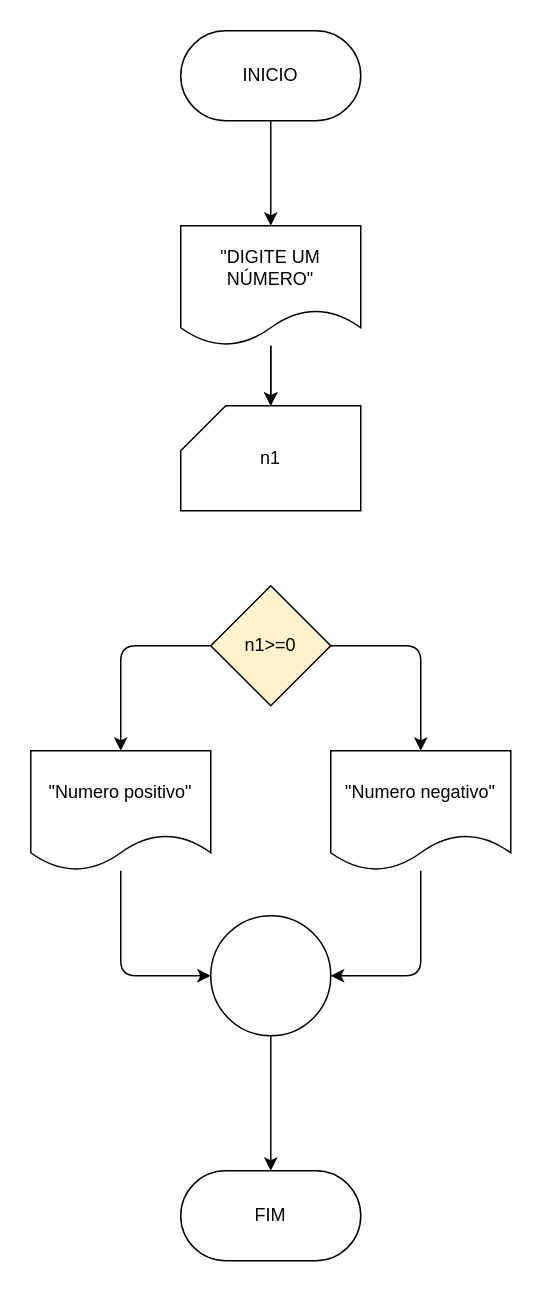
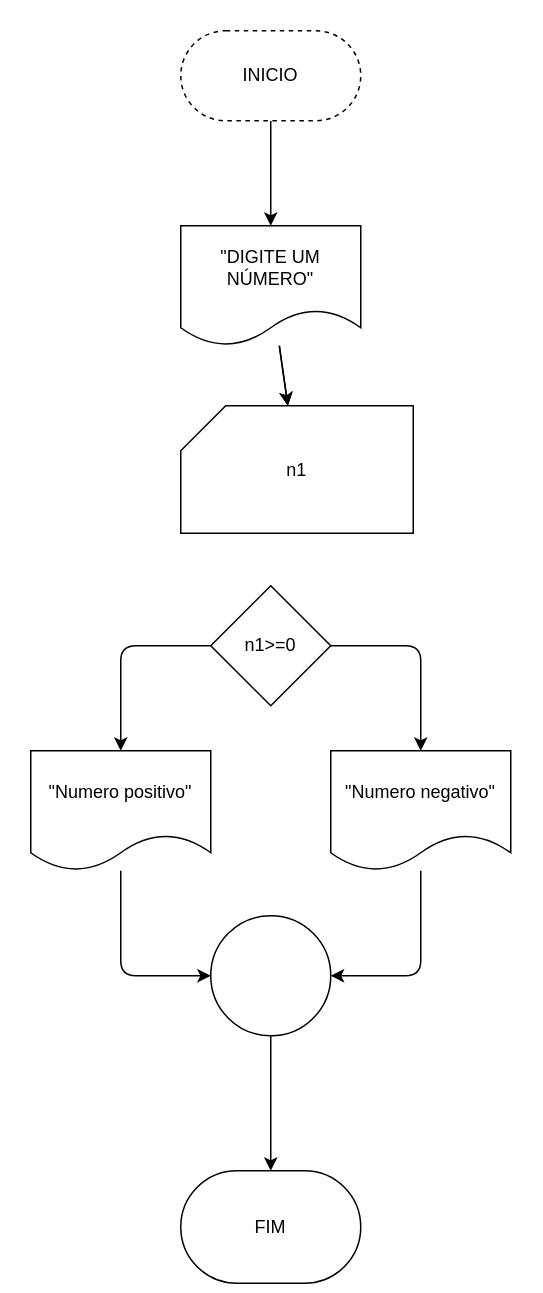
node "INICIO": style solid -> dashed
node "n1": size 180x105 -> 233x128
node "n1>=0": fillcolor #fff2cc -> #ffffff
node "FIM": size 180x90 -> 180x113
